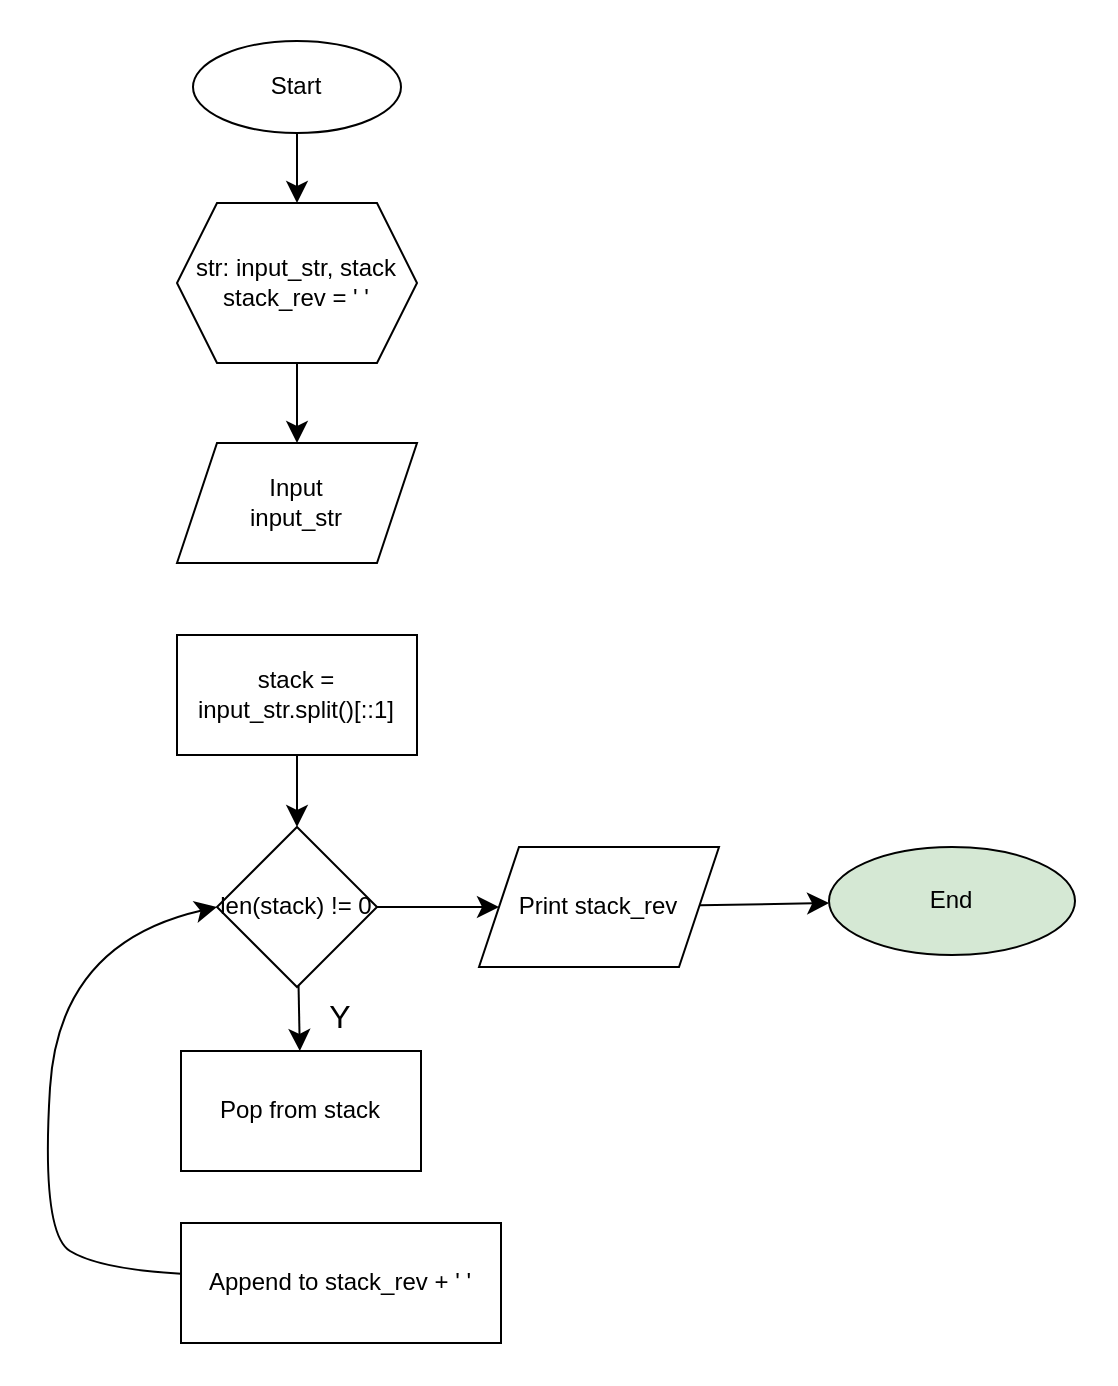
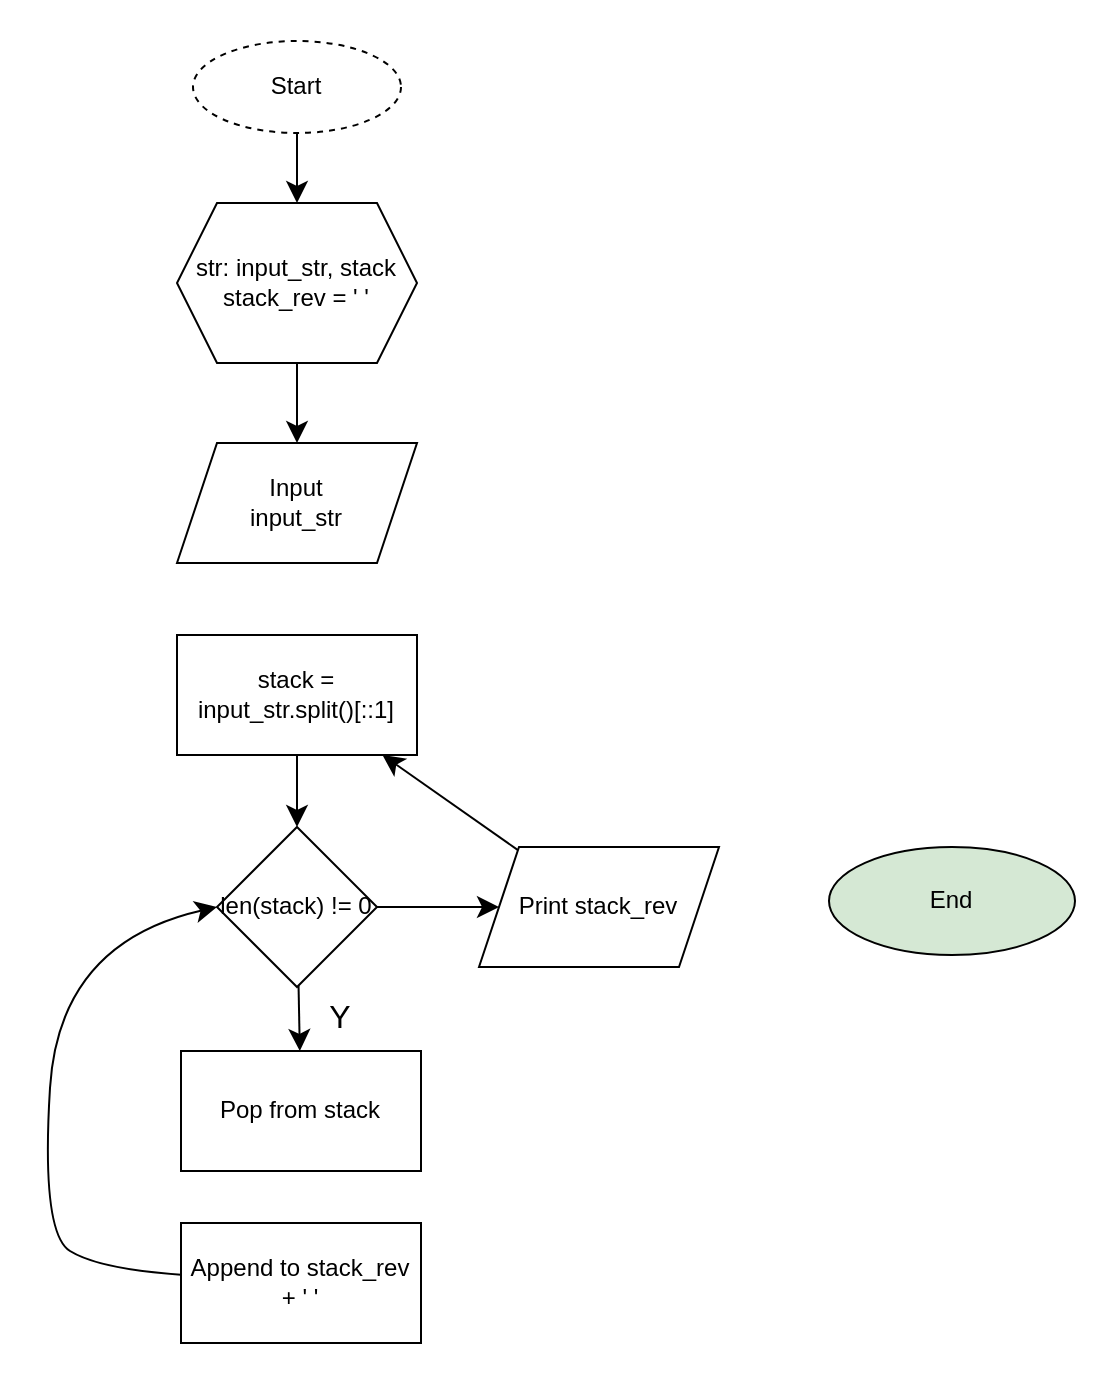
node "Start": style solid -> dashed
edge "Print stack_rev" -> "End": now "Print stack_rev" -> "stack = input_str.split()[::1]"
node "Append to stack_rev + ' '": size 320x120 -> 240x120
